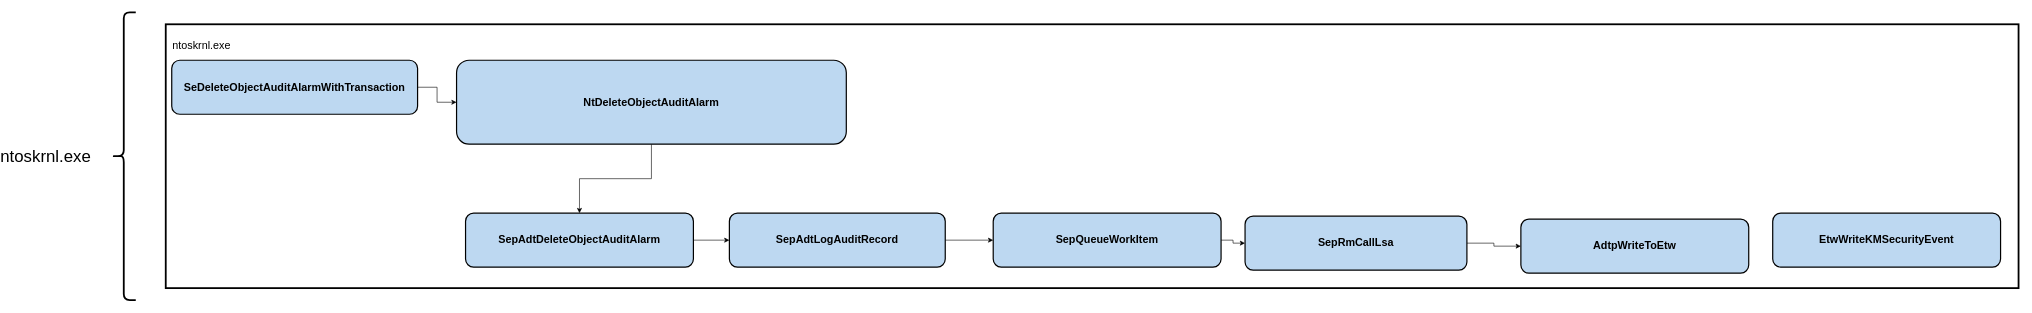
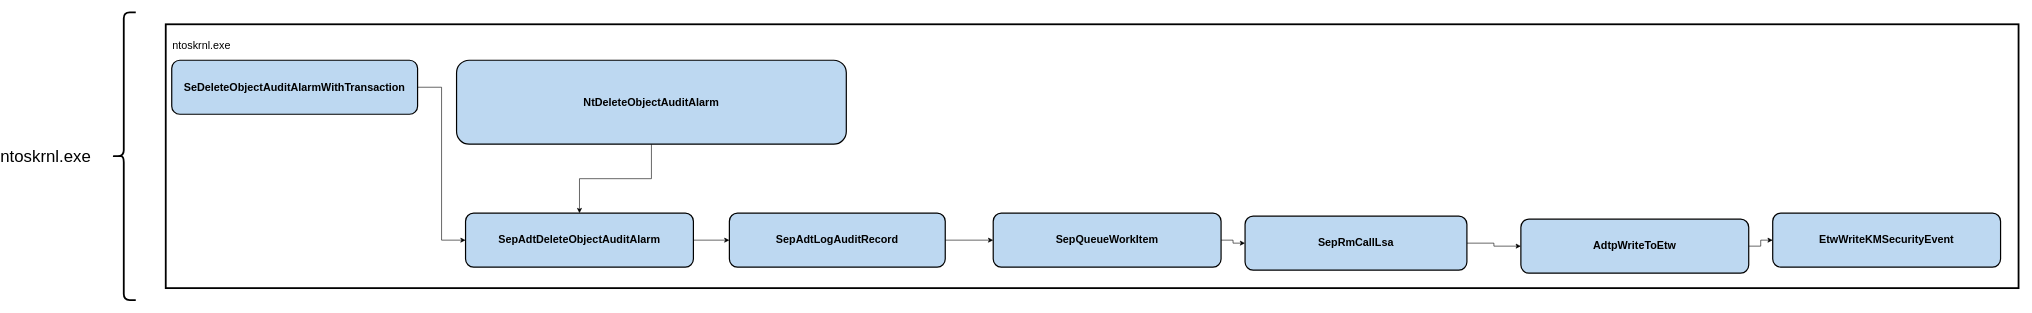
edge "SeDeleteObjectAuditAlarmWithTransaction" -> "NtDeleteObjectAuditAlarm": now "SeDeleteObjectAuditAlarmWithTransaction" -> "SepAdtDeleteObjectAuditAlarm"
edge "AdtpWriteToEtw" -> "EtwWriteKMSecurityEvent": added
